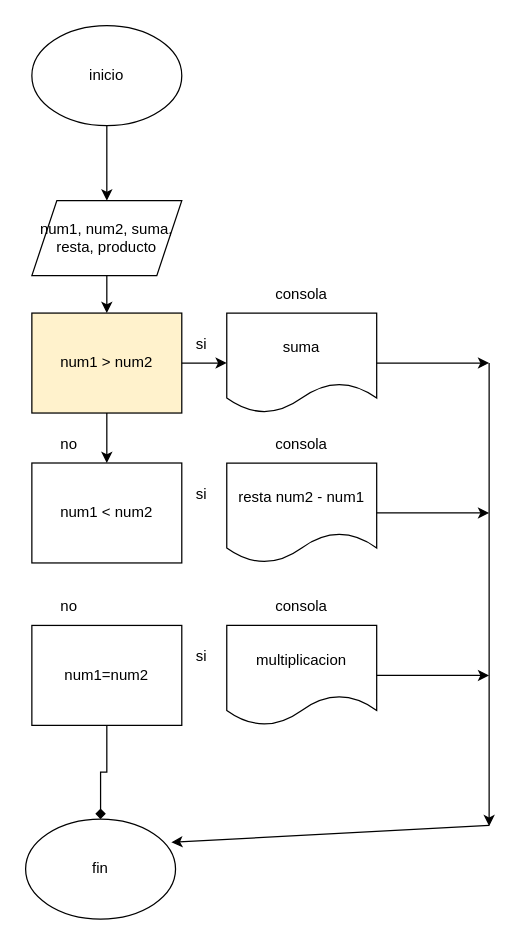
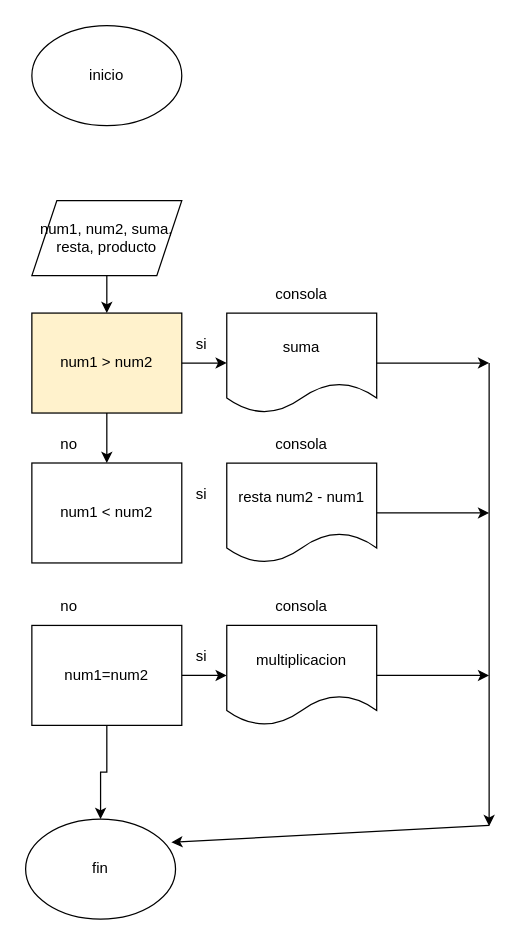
edge "inicio" -> "num1, num2, suma, resta, producto": removed
edge "num1=num2" -> "multiplicacion": added
edge "num1=num2" -> "fin": arrowhead diamond -> classic
